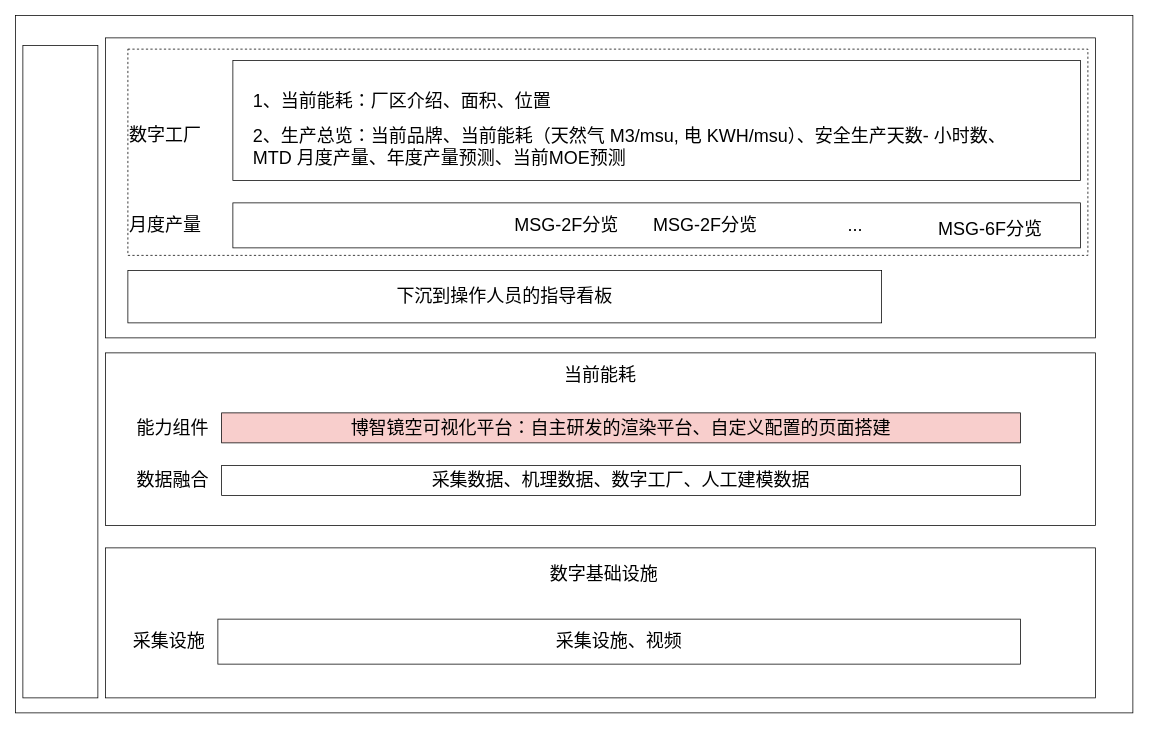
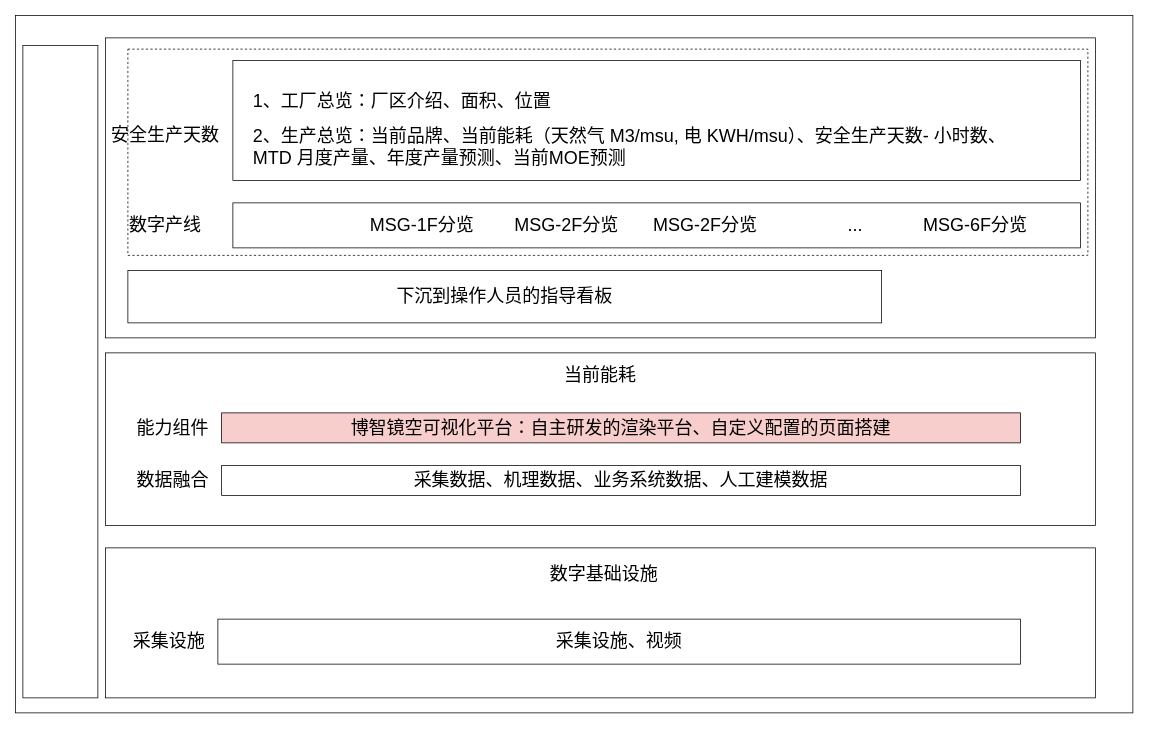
node "1、当前能耗：厂区介绍、面积、位置": label "1、当前能耗：厂区介绍、面积、位置" -> "1、工厂总览：厂区介绍、面积、位置"
node "数字工厂": label "数字工厂" -> "安全生产天数"
node "月度产量": label "月度产量" -> "数字产线"
node "MSG-1F分览": added
node "MSG-6F分览": moved (990, 229) -> (975, 225)
node "采集数据、机理数据、数字工厂、人工建模数据": label "采集数据、机理数据、数字工厂、人工建模数据" -> "采集数据、机理数据、业务系统数据、人工建模数据"
